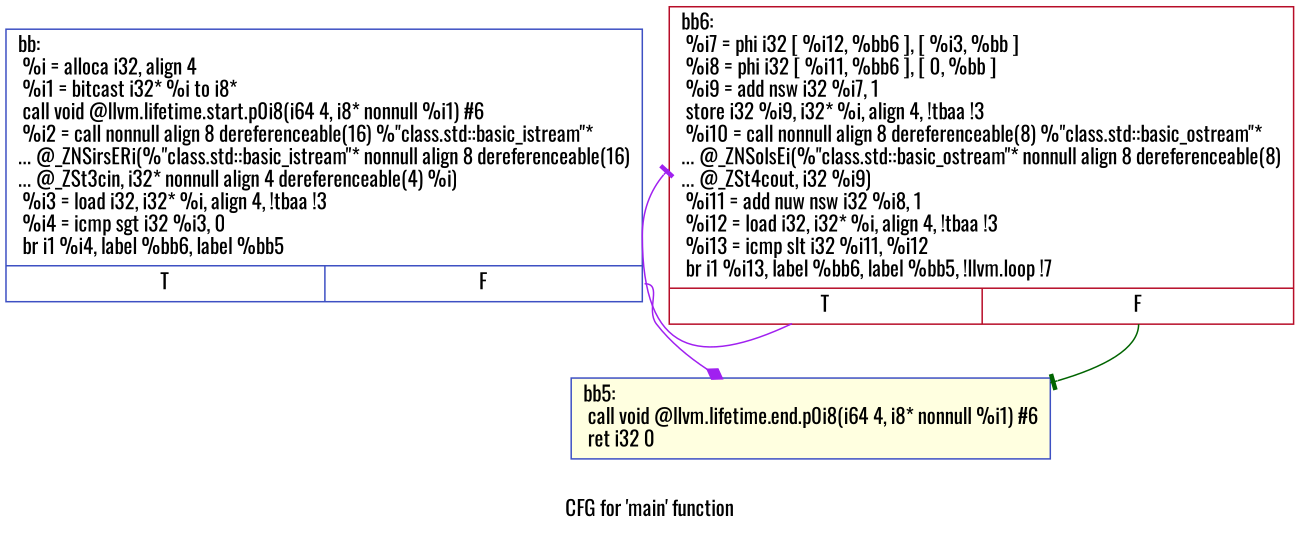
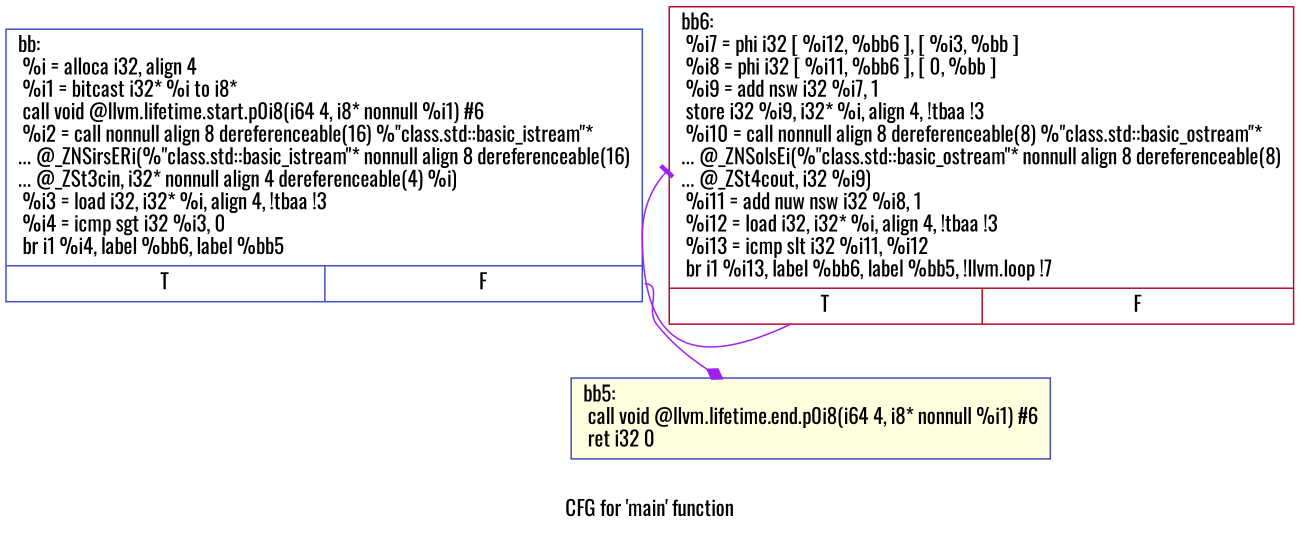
edge "bb6:" -> "bb5:": removed
